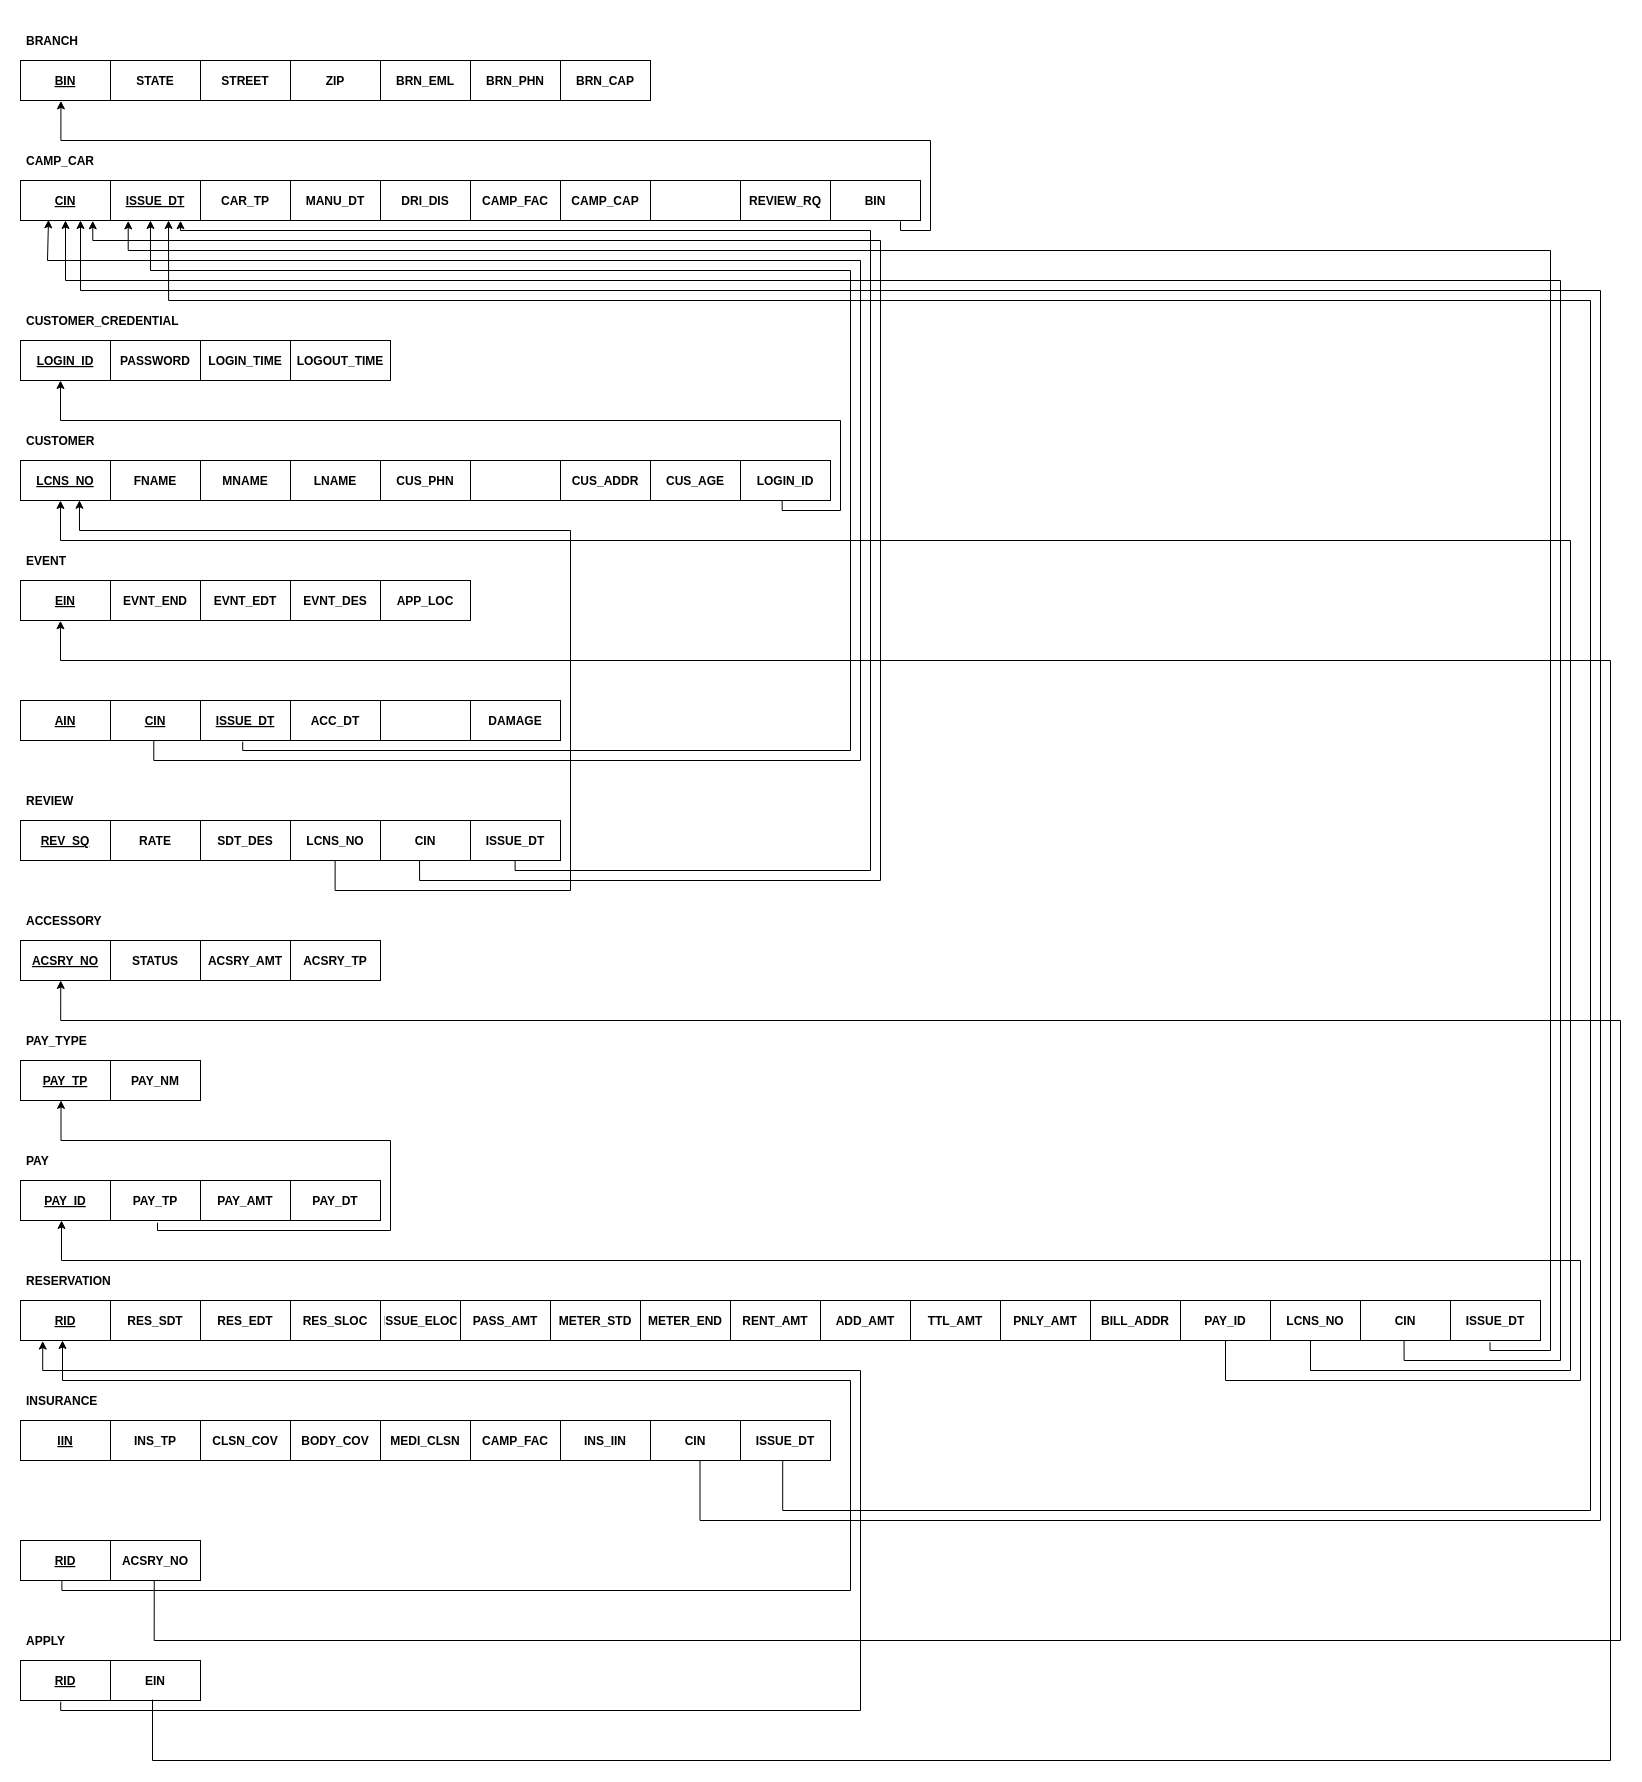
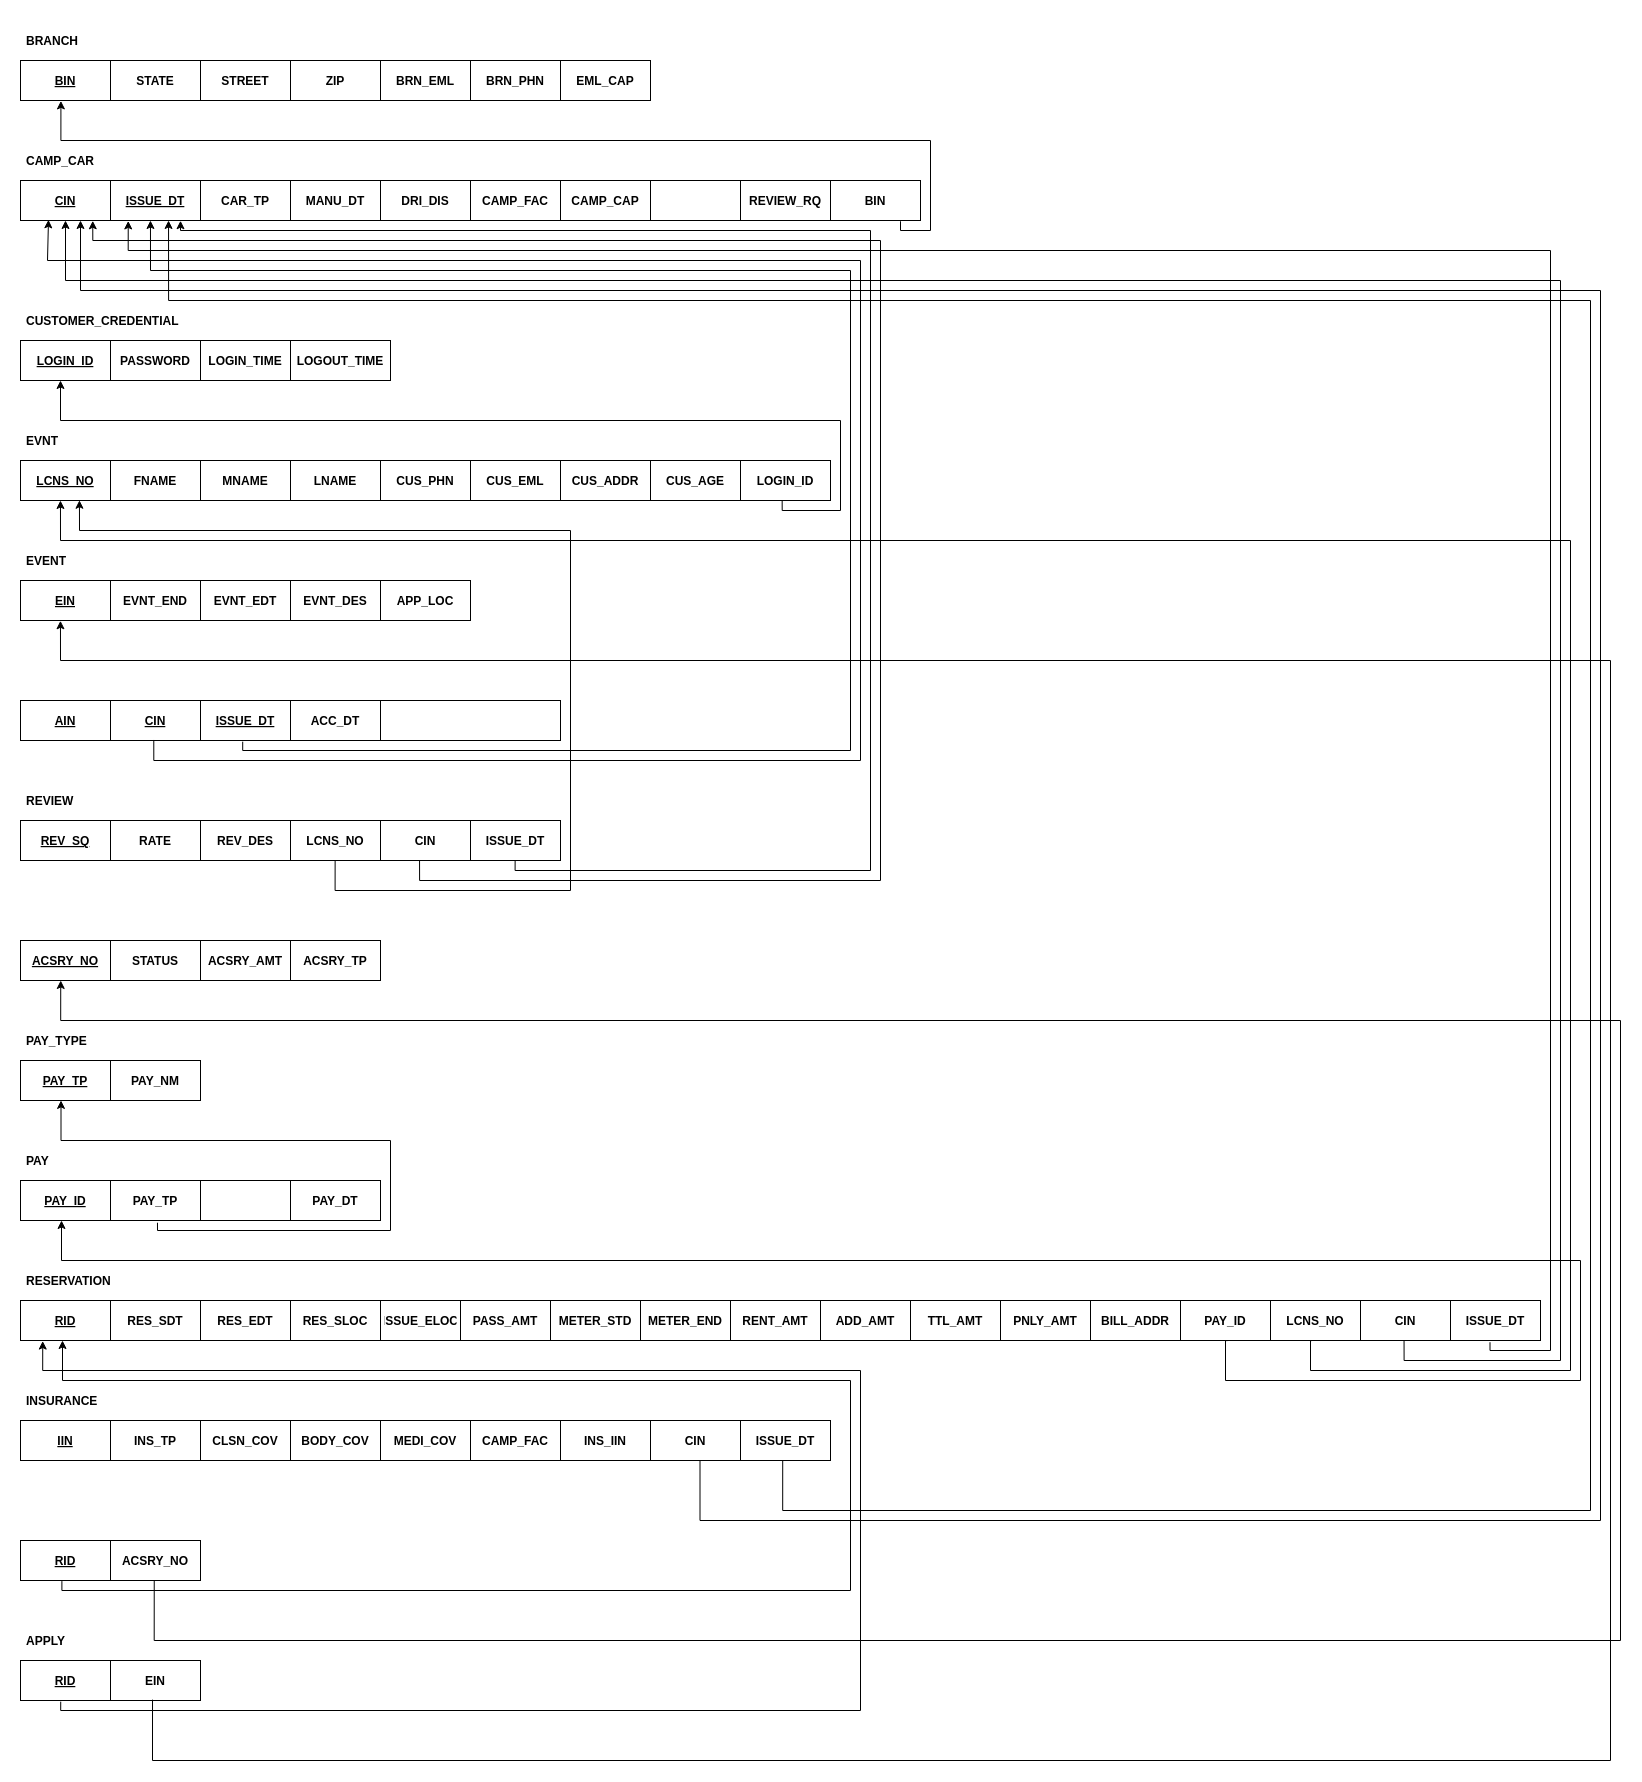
node "BRN_CAP": label "BRN_CAP" -> "EML_CAP"
node "CUSTOMER": label "CUSTOMER" -> "EVNT"
node "CUS_EML": added
node "DAMAGE": removed
node "SDT_DES": label "SDT_DES" -> "REV_DES"
node "ACCESSORY": removed
node "PAY_AMT": removed
node "MEDI_CLSN": label "MEDI_CLSN" -> "MEDI_COV"
